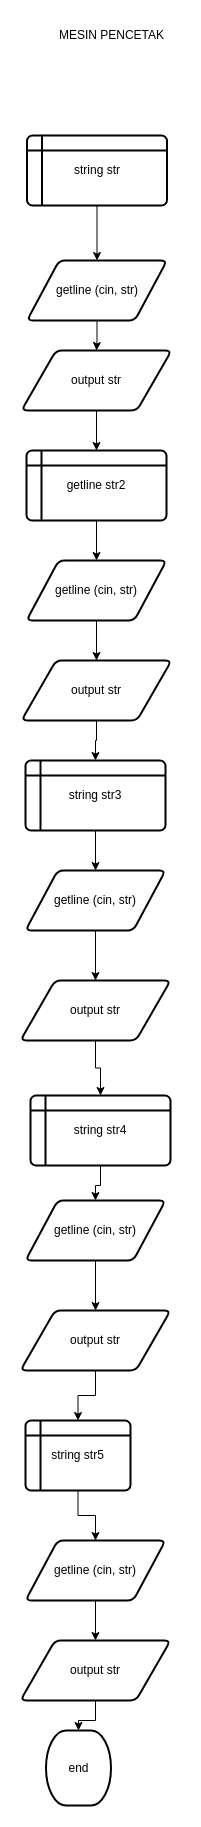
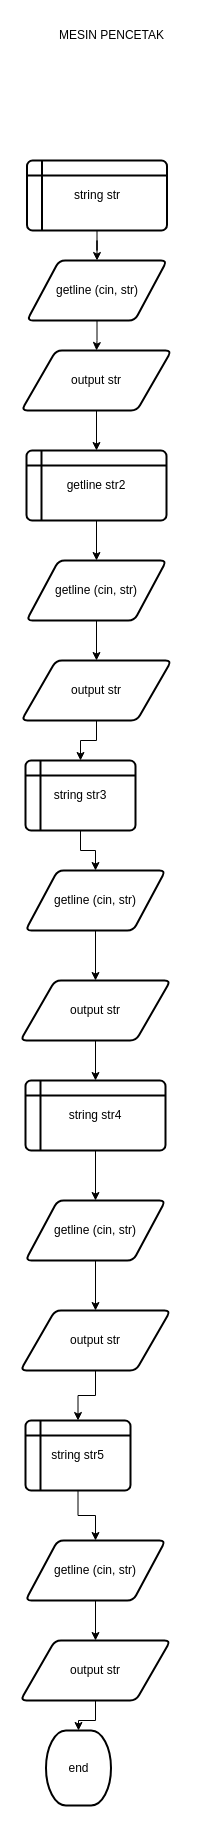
node "string str": moved (97, 171) -> (97, 196)
node "string str3": size 140x70 -> 110x70
node "string str4": moved (101, 1131) -> (96, 1116)
